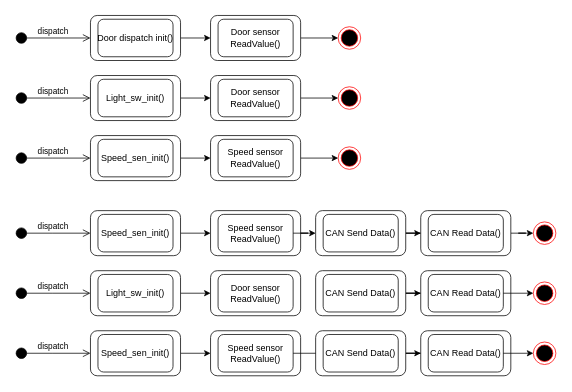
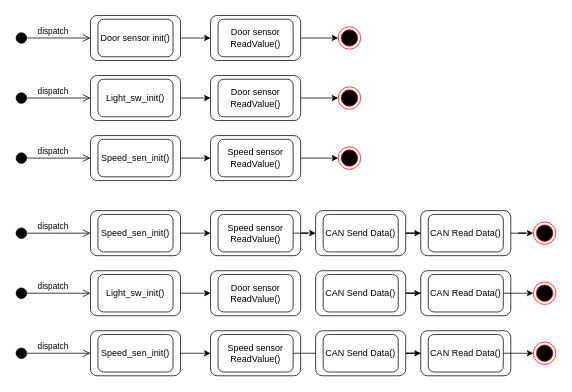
node "Door dispatch init()": label "Door dispatch init()" -> "Door sensor init()"
